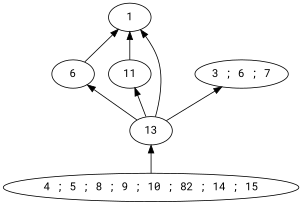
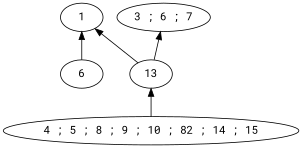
node "11": removed
edge "13" -> "6": removed
